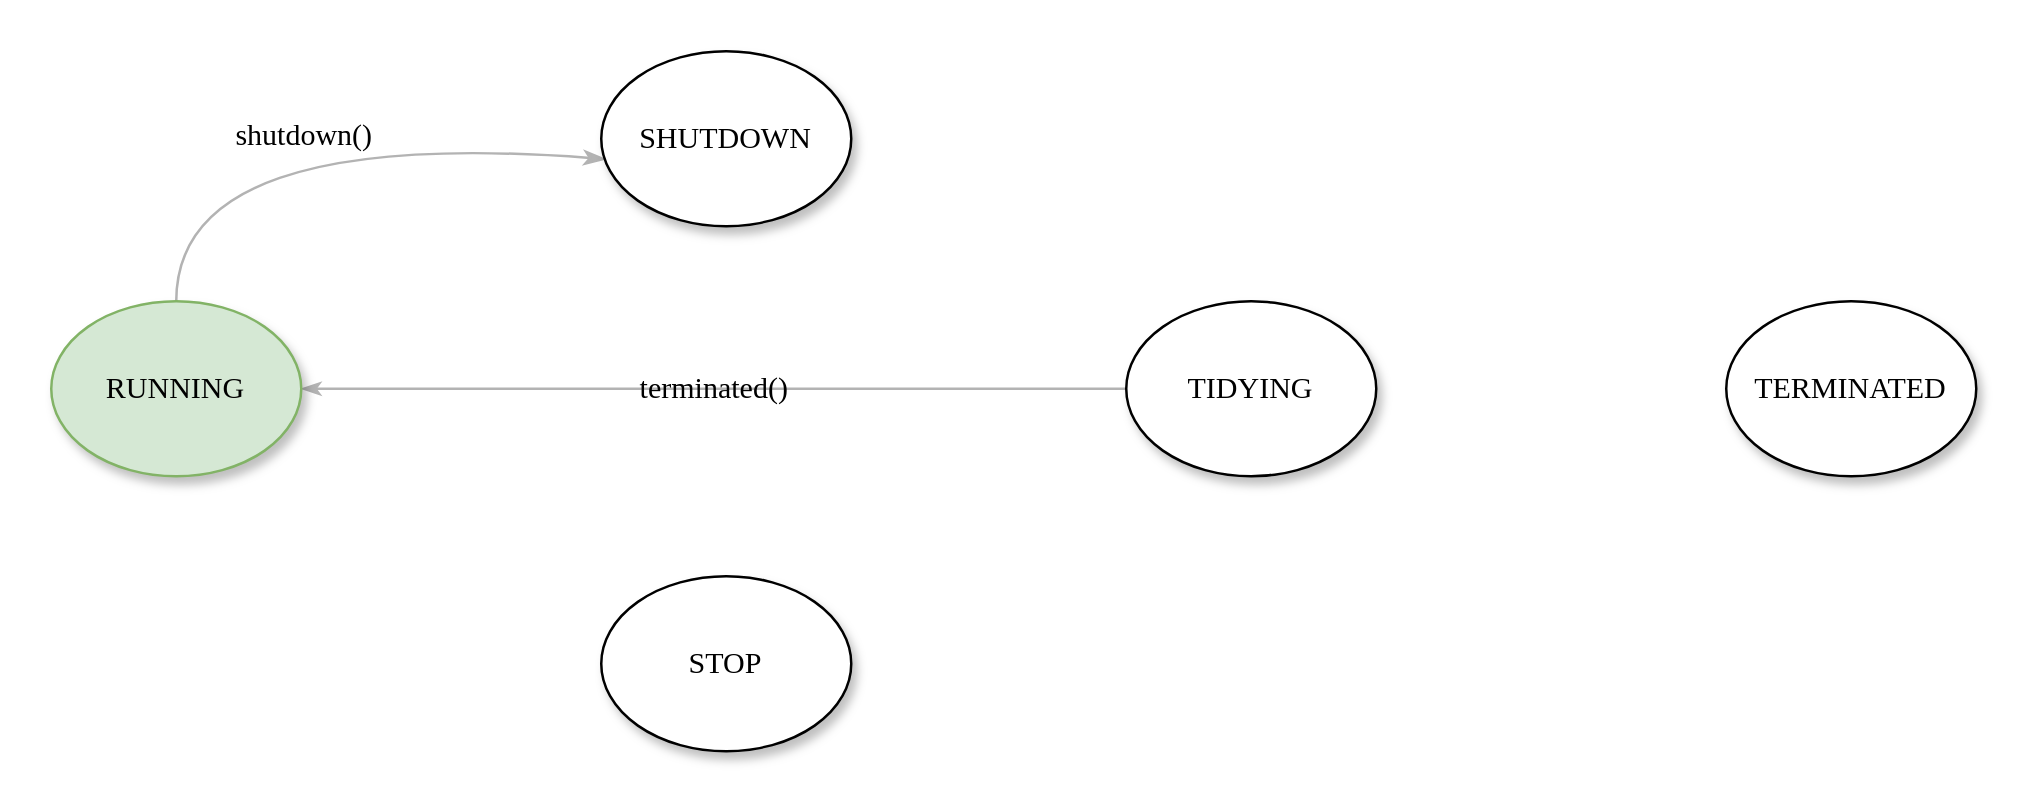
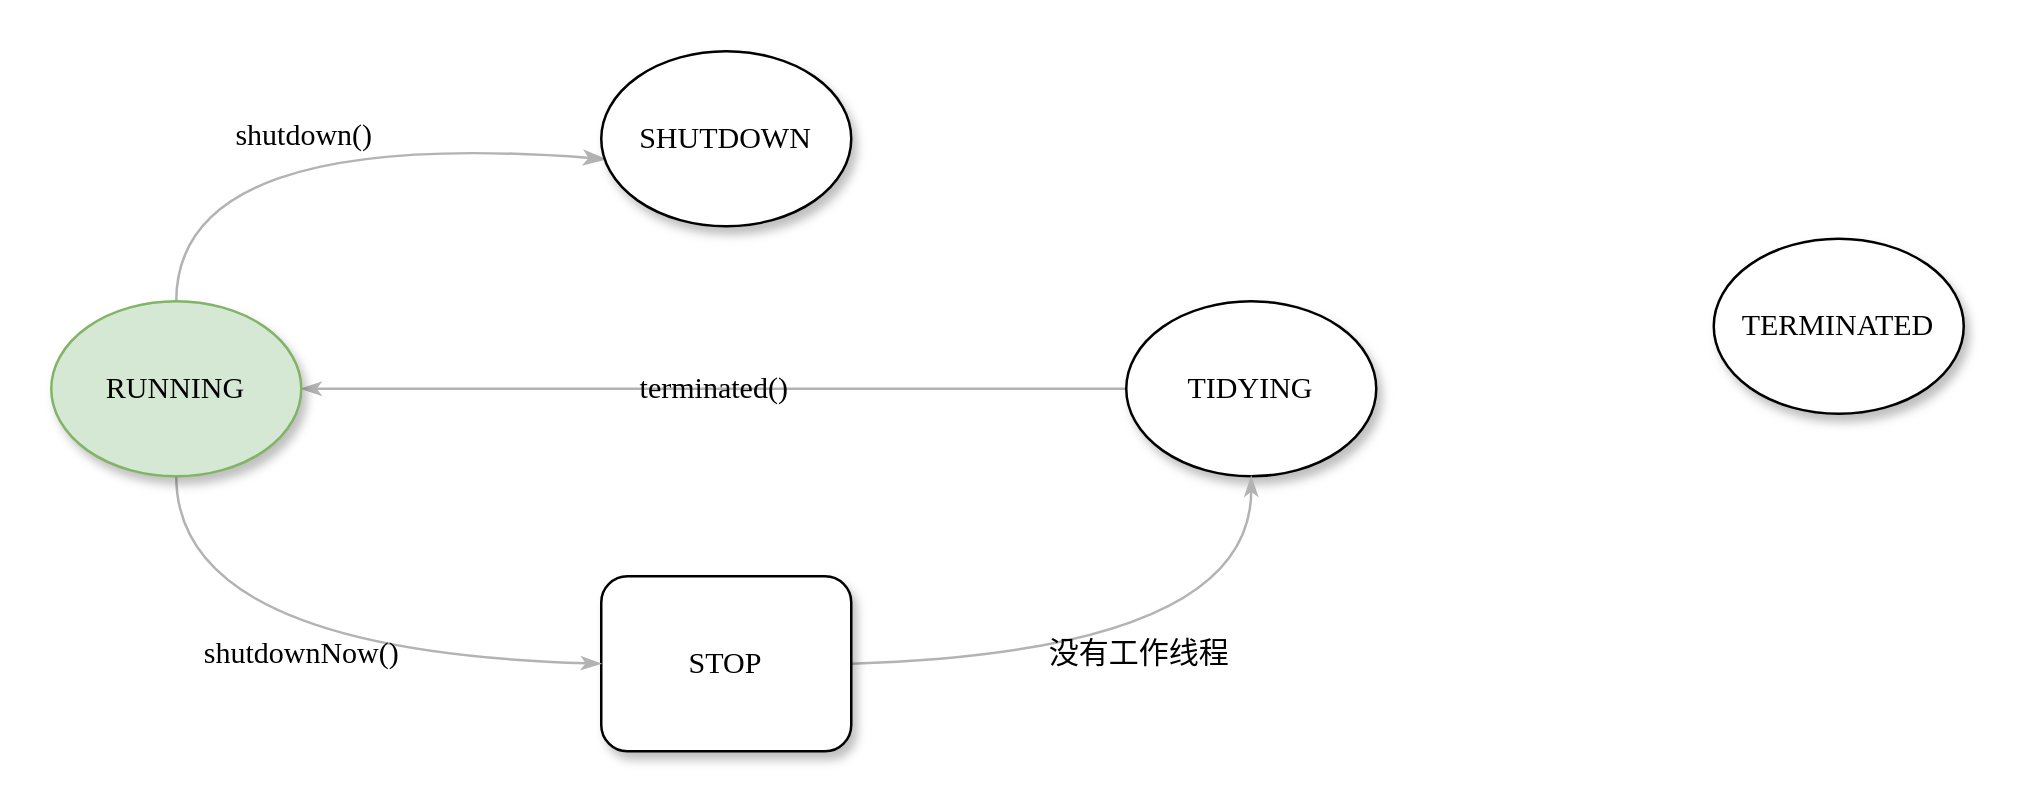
node "TERMINATED": moved (1851, 389) -> (1839, 326)
edge "STOP" -> "TIDYING": added, label "没有工作线程"
edge "RUNNING" -> "STOP": added, label "shutdownNow()"
node "STOP": shape ellipse -> rounded rectangle
